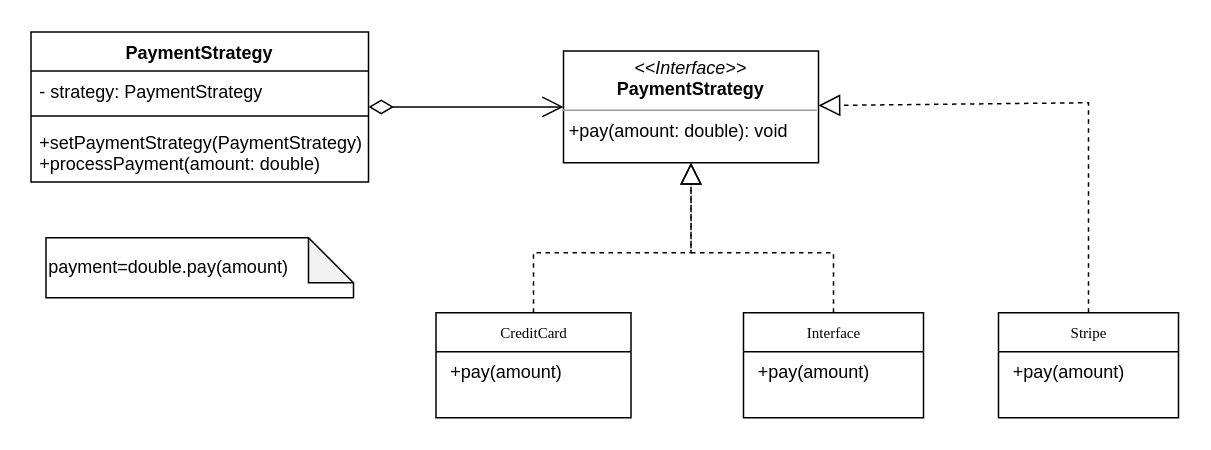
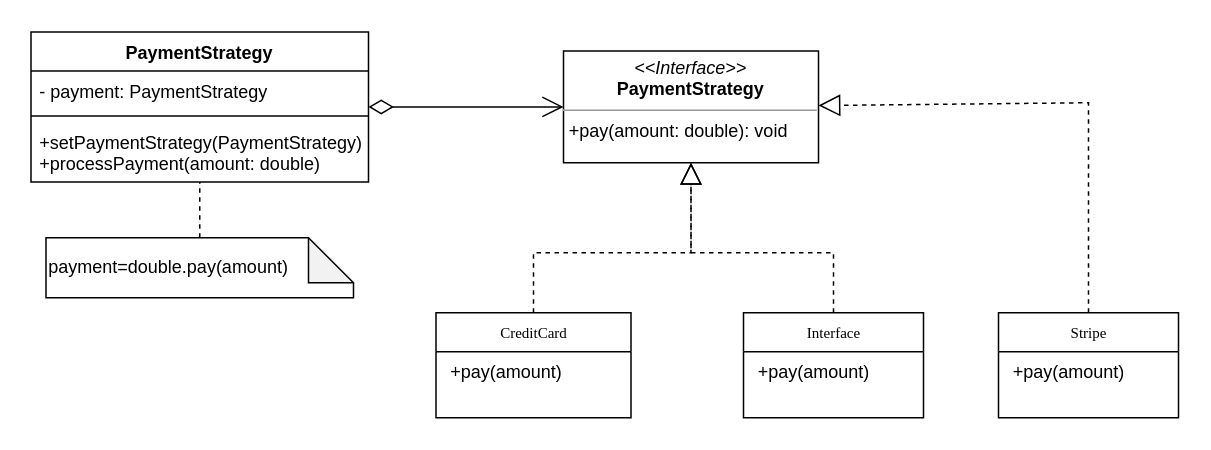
node "- strategy: PaymentStrategy": label "- strategy: PaymentStrategy" -> "- payment: PaymentStrategy"
edge "PaymentStrategy" -- "payment=double.pay(amount)": added
